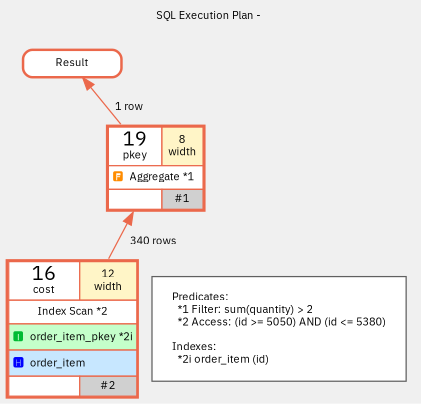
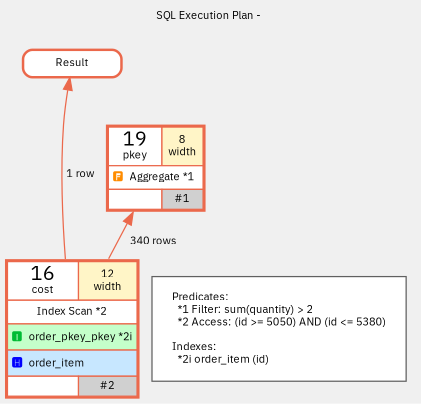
edge "19" -> "Result": now "16" -> "Result"
node "16": text "order_item_pkey *2i" -> "order_pkey_pkey *2i"
